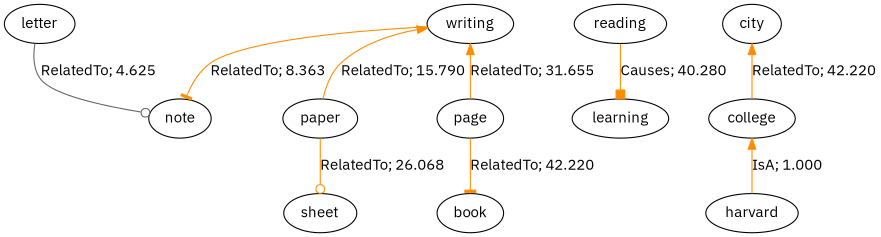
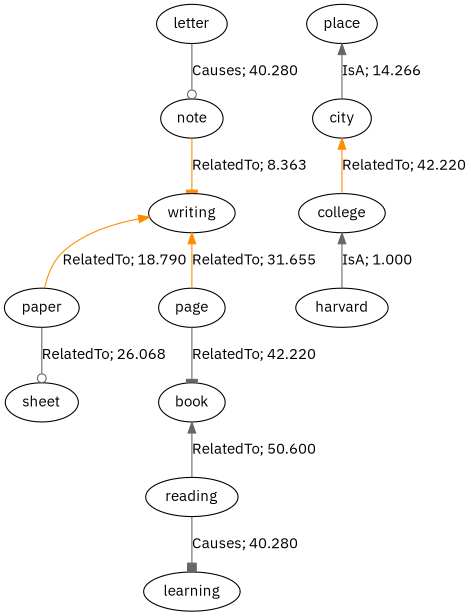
node "place": added
edge "writing" -> "note": reversed
edge "reading" -> "learning": color darkorange -> gray40
edge "letter" -> "note": label "RelatedTo; 4.625" -> "Causes; 40.280"
edge "paper" -> "writing": label "RelatedTo; 15.790" -> "RelatedTo; 18.790"
edge "paper" -> "sheet": color darkorange -> gray40
edge "page" -> "book": color darkorange -> gray40
edge "harvard" -> "college": color darkorange -> gray40
edge "reading" -> "book": added, label "RelatedTo; 50.600"
